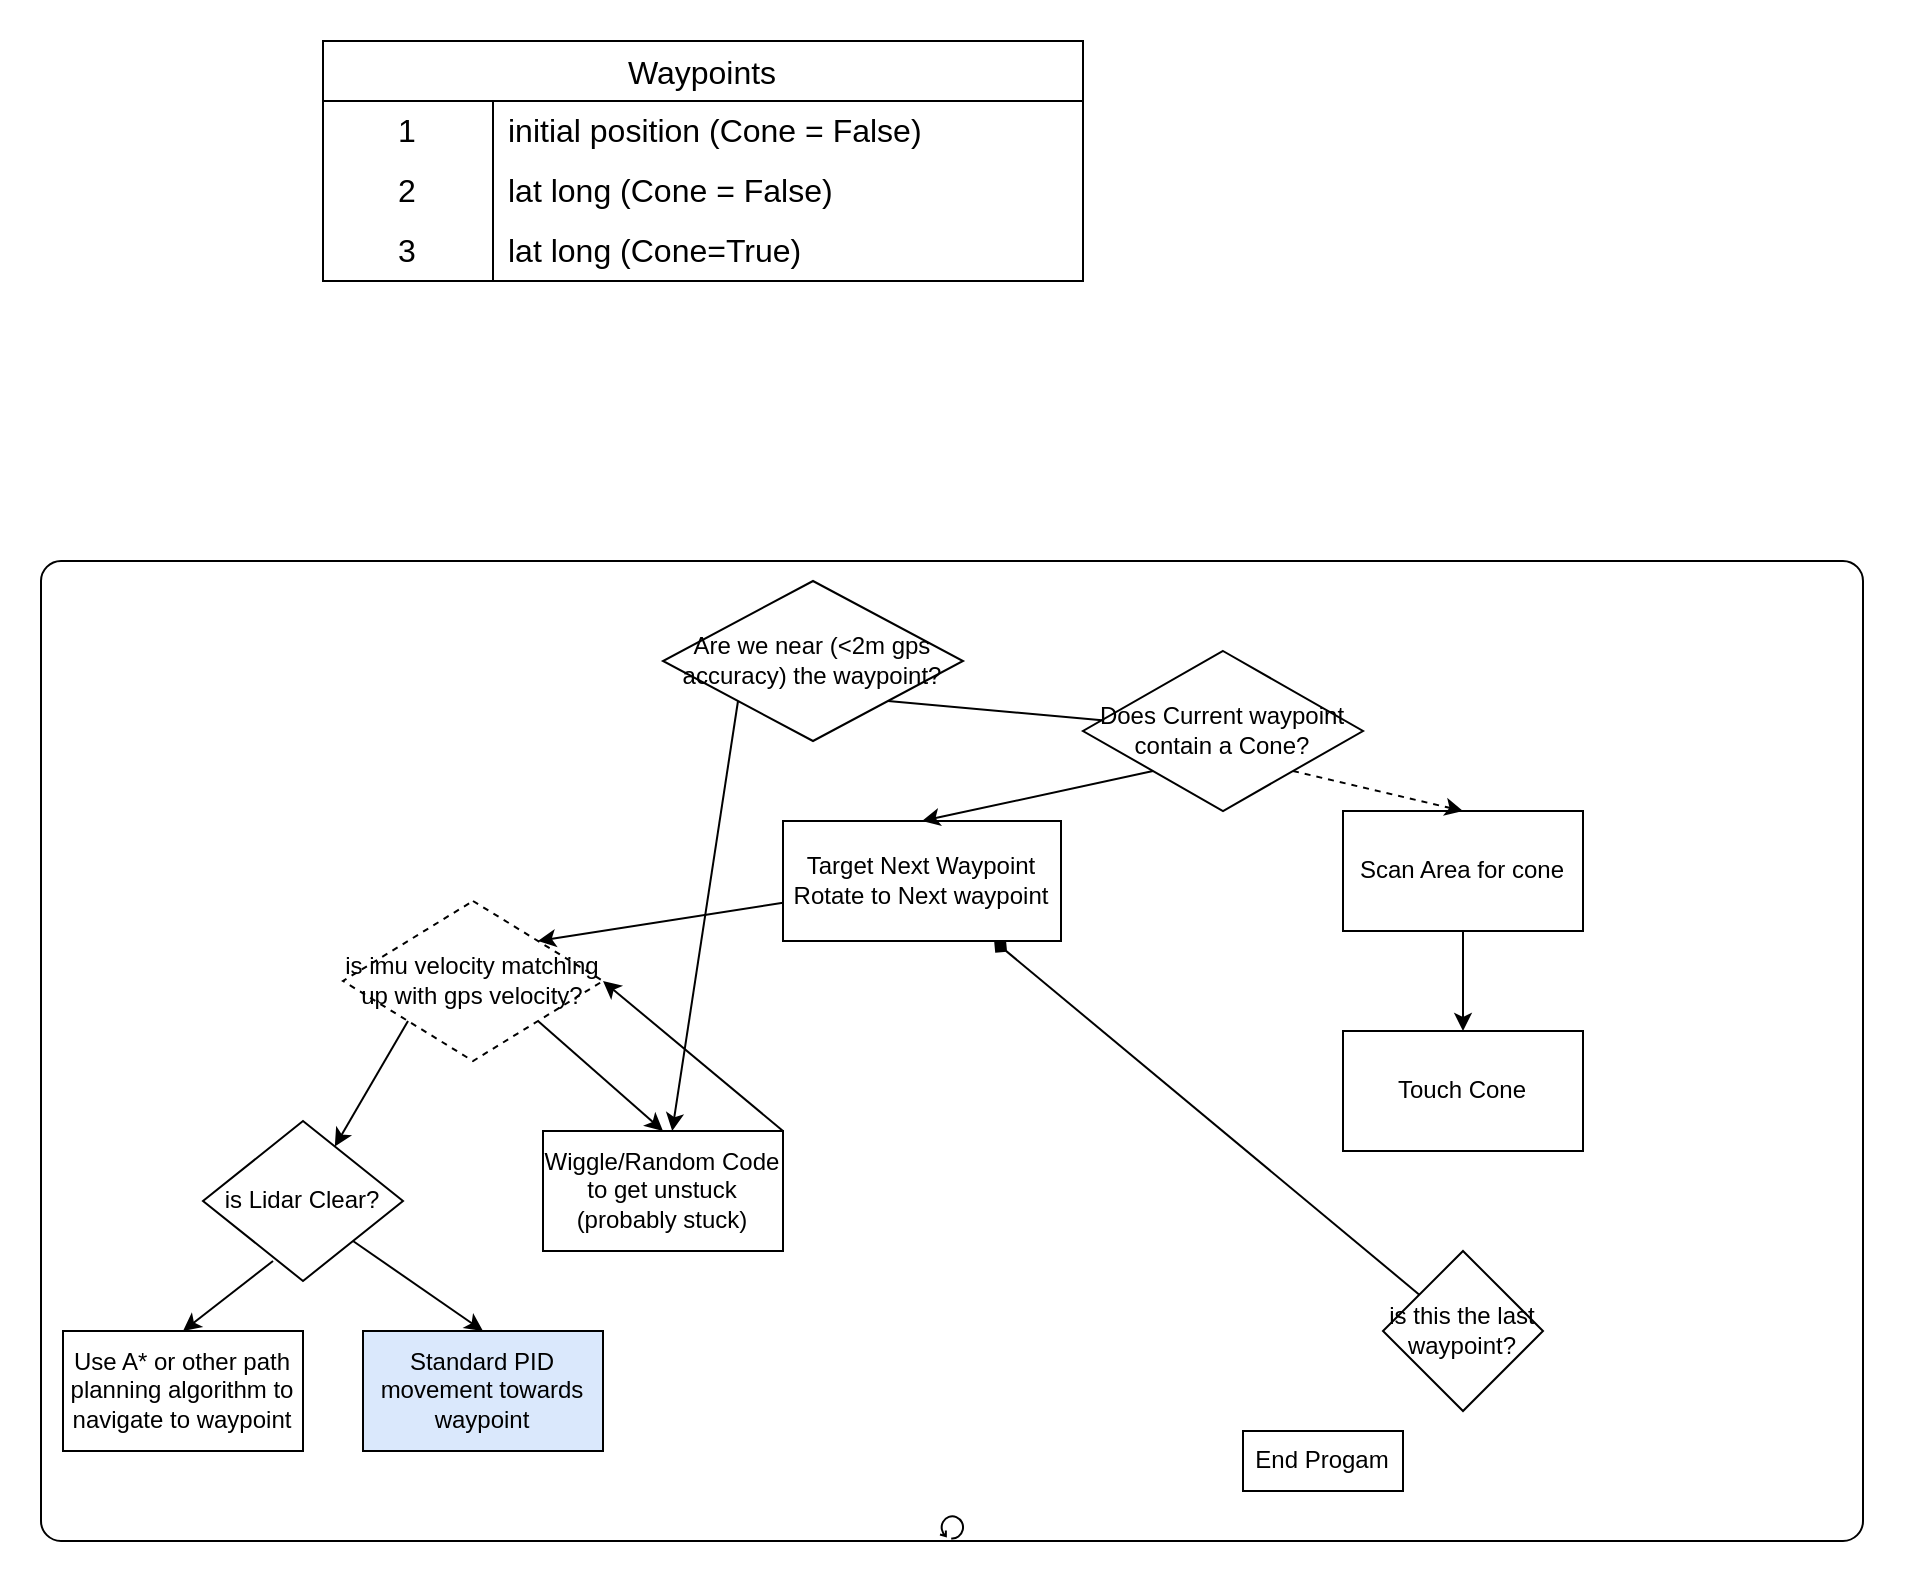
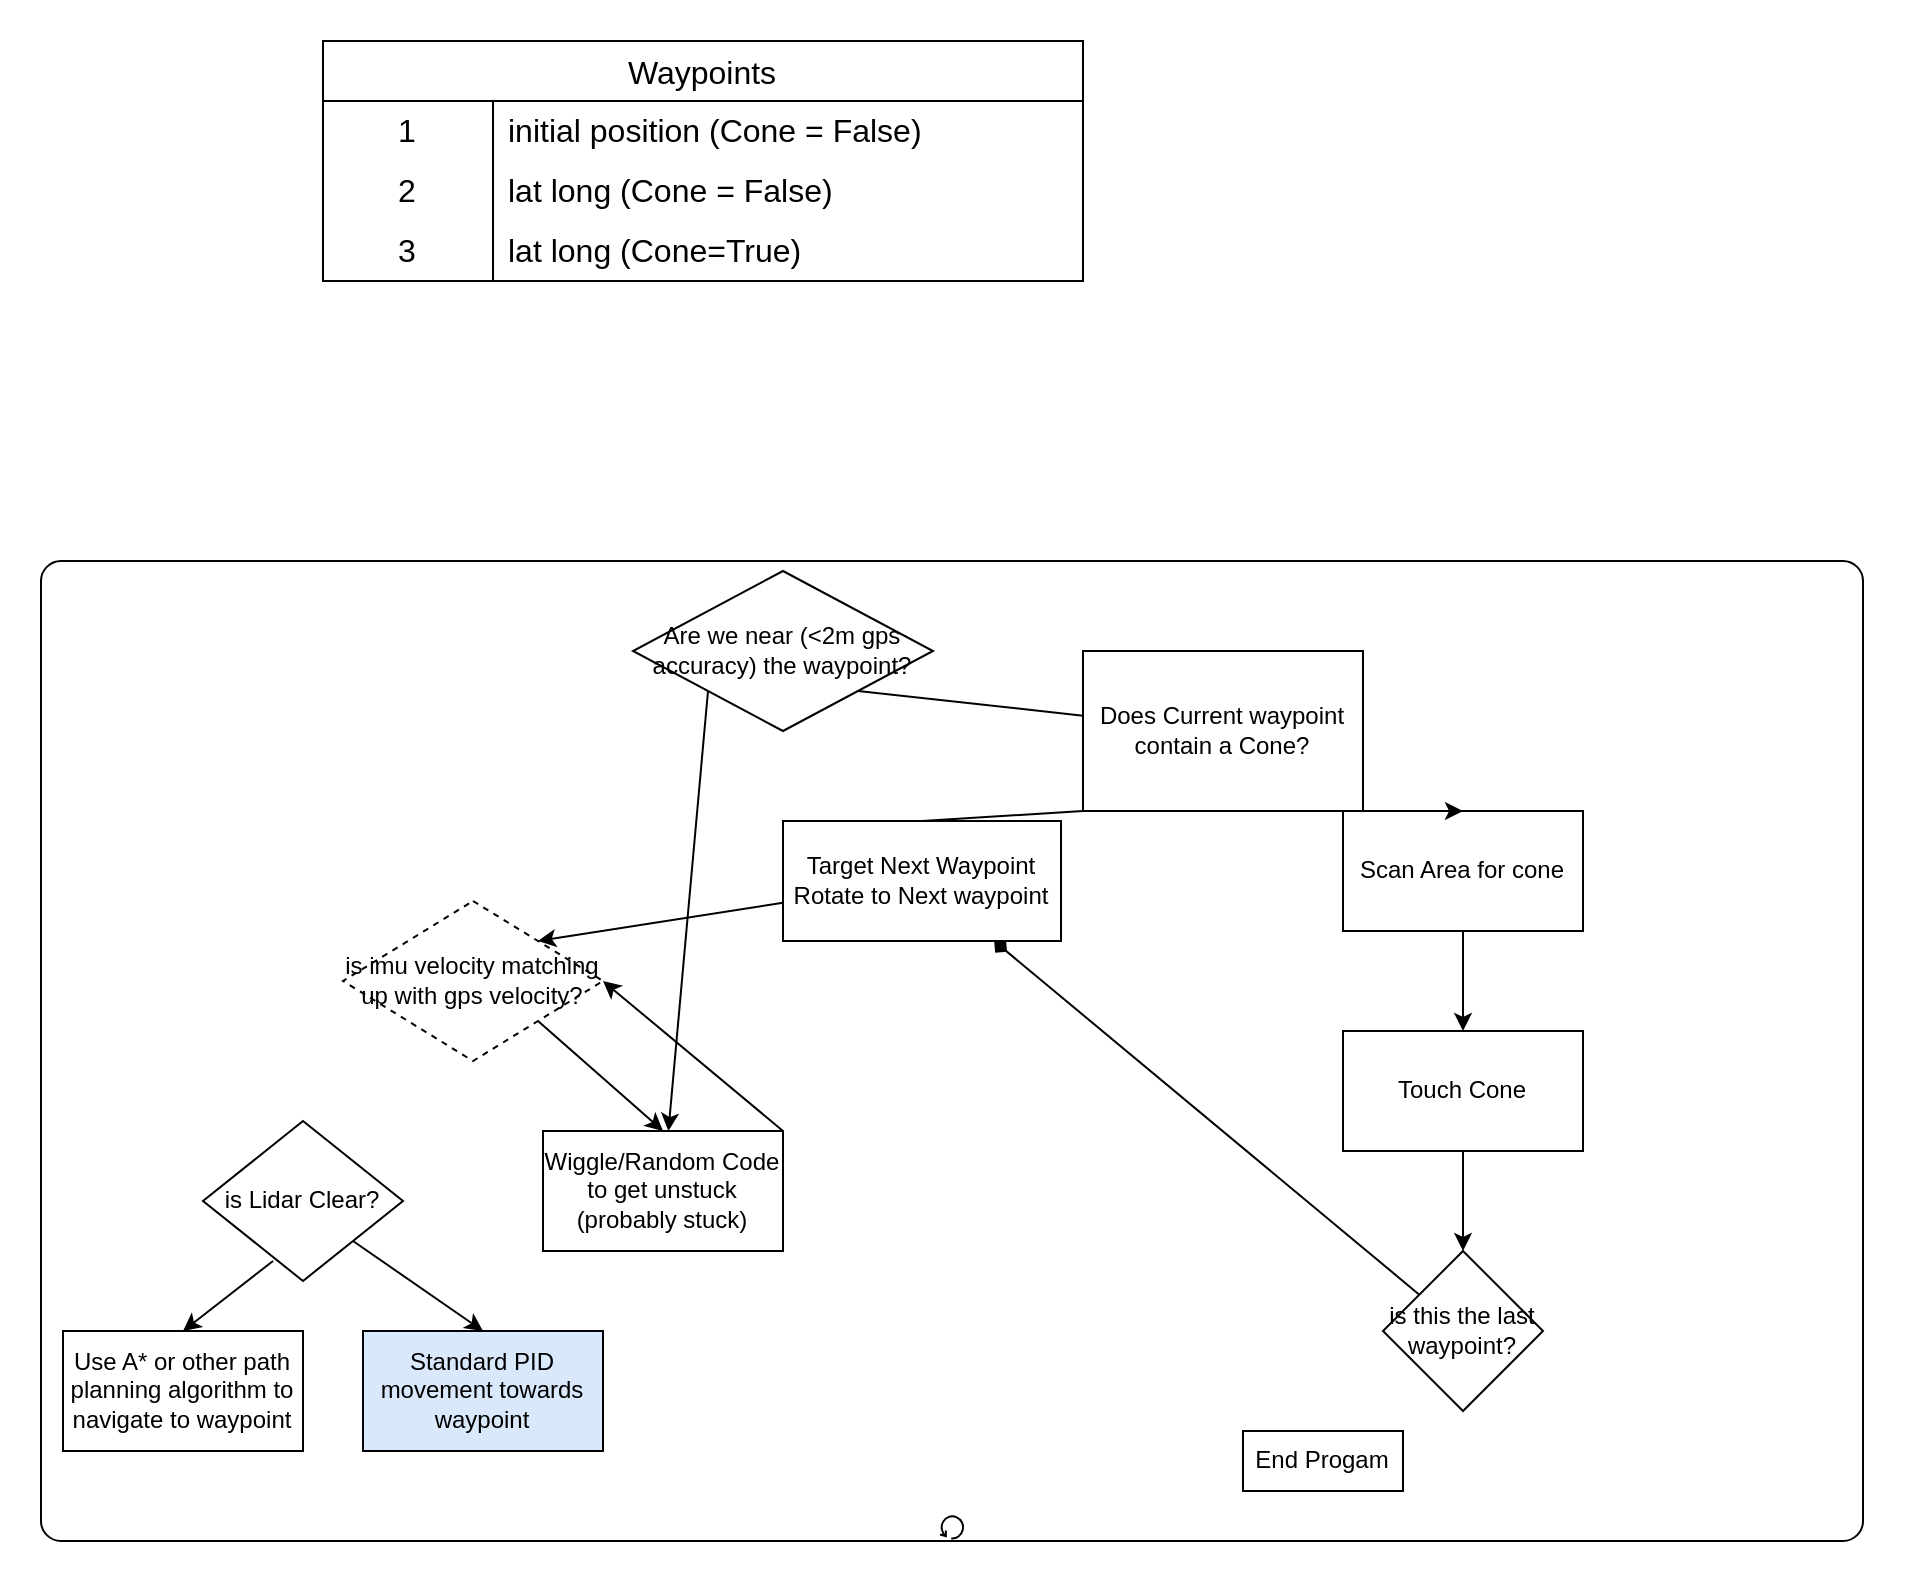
node "Are we near (<2m gps accuracy) the waypoint?": moved (813, 661) -> (783, 651)
node "Does Current waypoint contain a Cone?": shape diamond -> rectangle
edge "Does Current waypoint contain a Cone?" -> "Scan Area for cone": style dashed -> solid
edge "Does Current waypoint contain a Cone?" -> "Target Next Waypoint Rotate to Next waypoint": arrowhead classic -> none
edge "is imu velocity matching up with gps velocity?" -> "is Lidar Clear?": removed
edge "Touch Cone" -> "is this the last waypoint?": added
